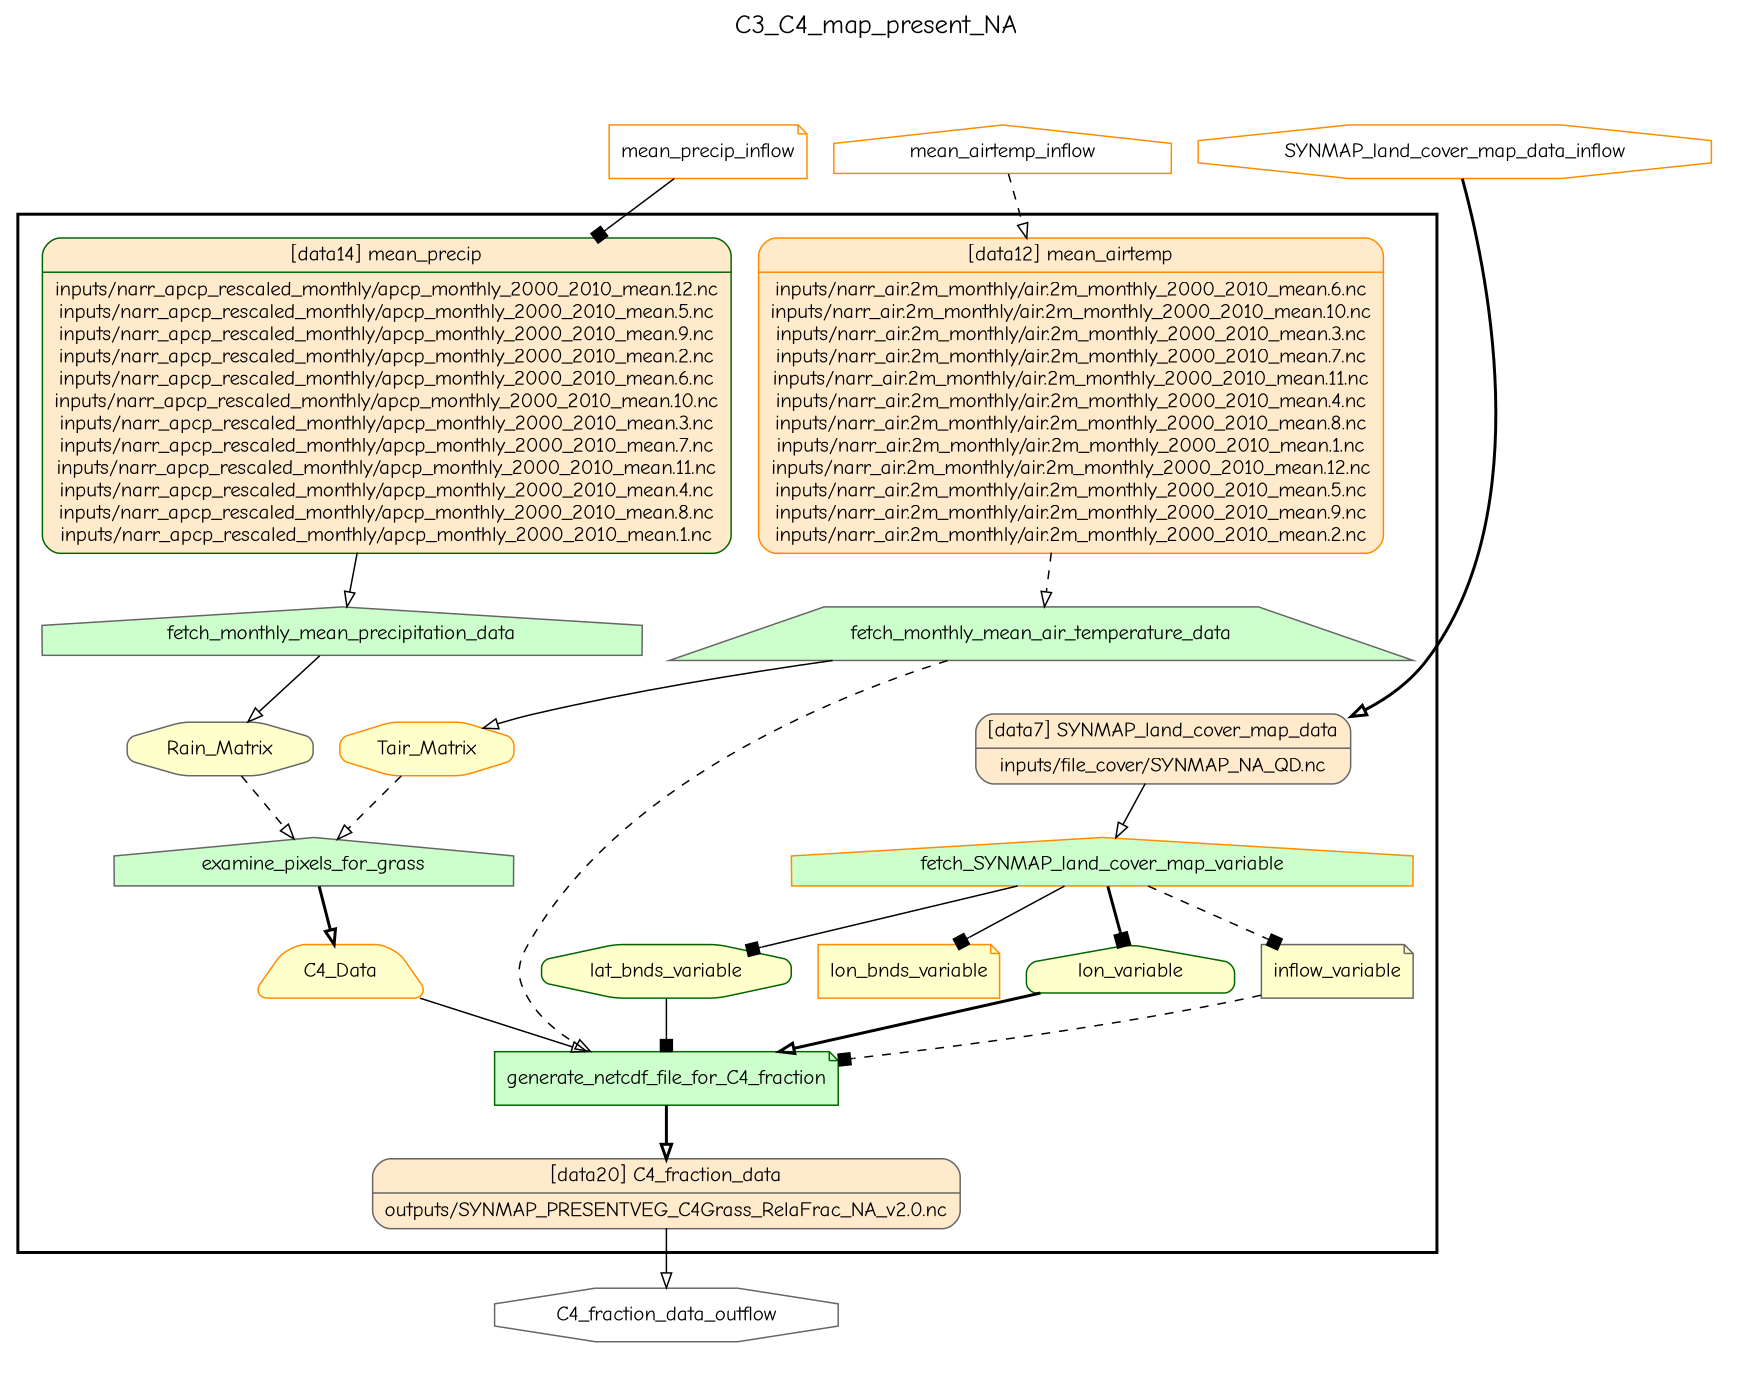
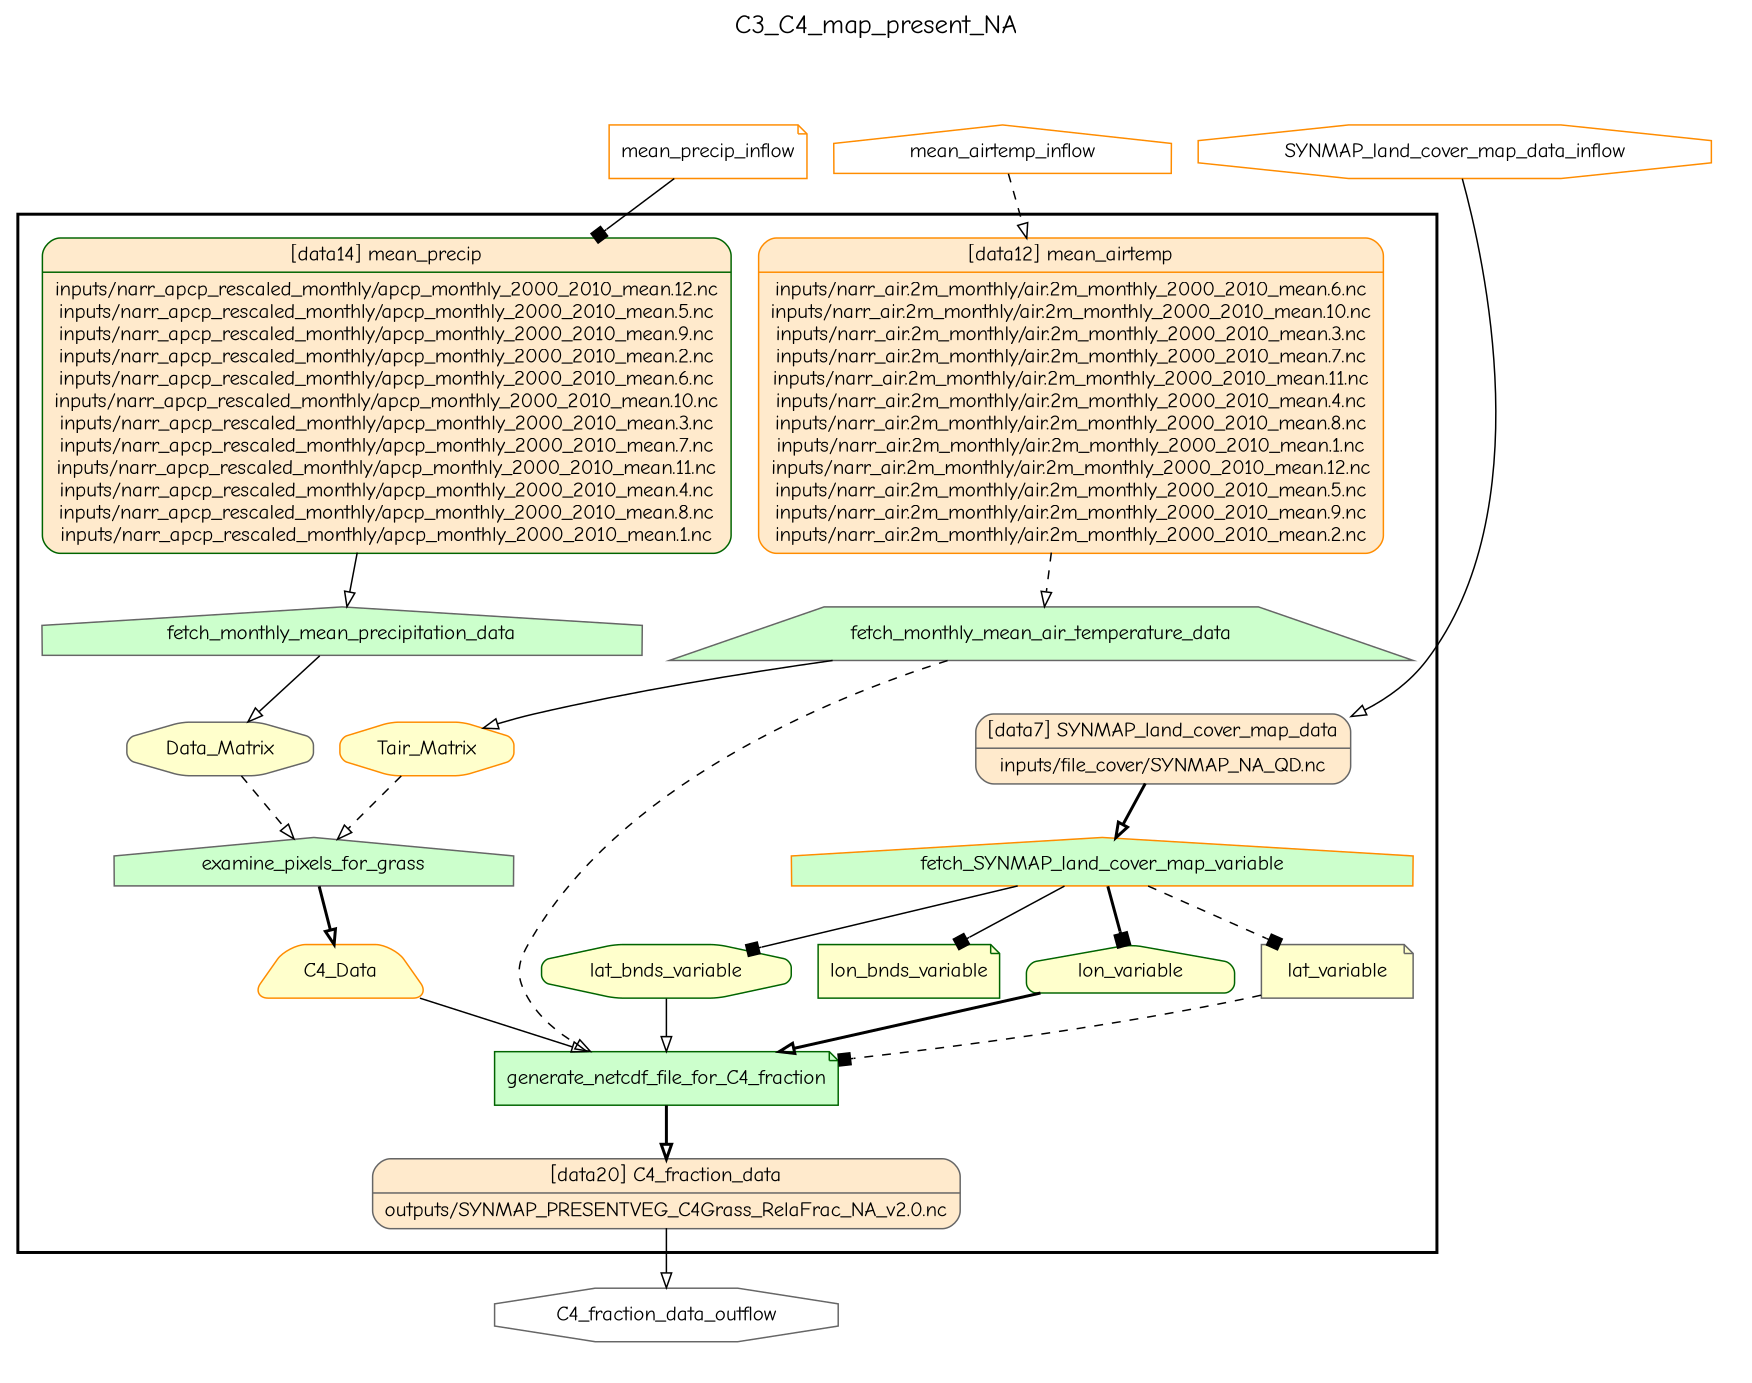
edge "SYNMAP_land_cover_map_data_inflow" -> "[data7] SYNMAP_land_cover_map_data": style bold -> solid
node "Rain_Matrix": label "Rain_Matrix" -> "Data_Matrix"
edge "[data7] SYNMAP_land_cover_map_data" -> "fetch_SYNMAP_land_cover_map_variable": style solid -> bold
node "lon_bnds_variable": color darkorange -> darkgreen
node "inflow_variable": label "inflow_variable" -> "lat_variable"
edge "lat_bnds_variable" -> "generate_netcdf_file_for_C4_fraction": arrowhead box -> onormal
